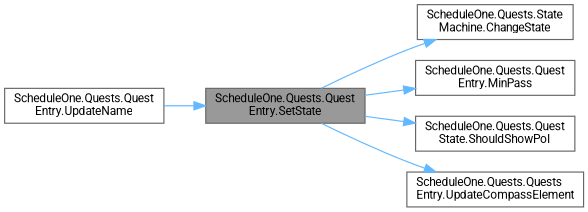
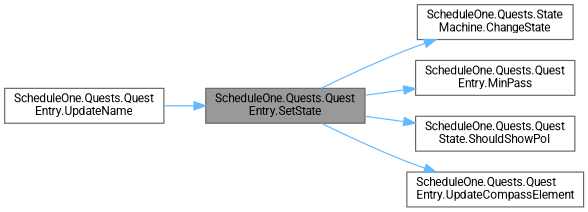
node "ScheduleOne.Quests.Quests Entry.UpdateCompassElement": label "ScheduleOne.Quests.Quests Entry.UpdateCompassElement" -> "ScheduleOne.Quests.Quest Entry.UpdateCompassElement"
